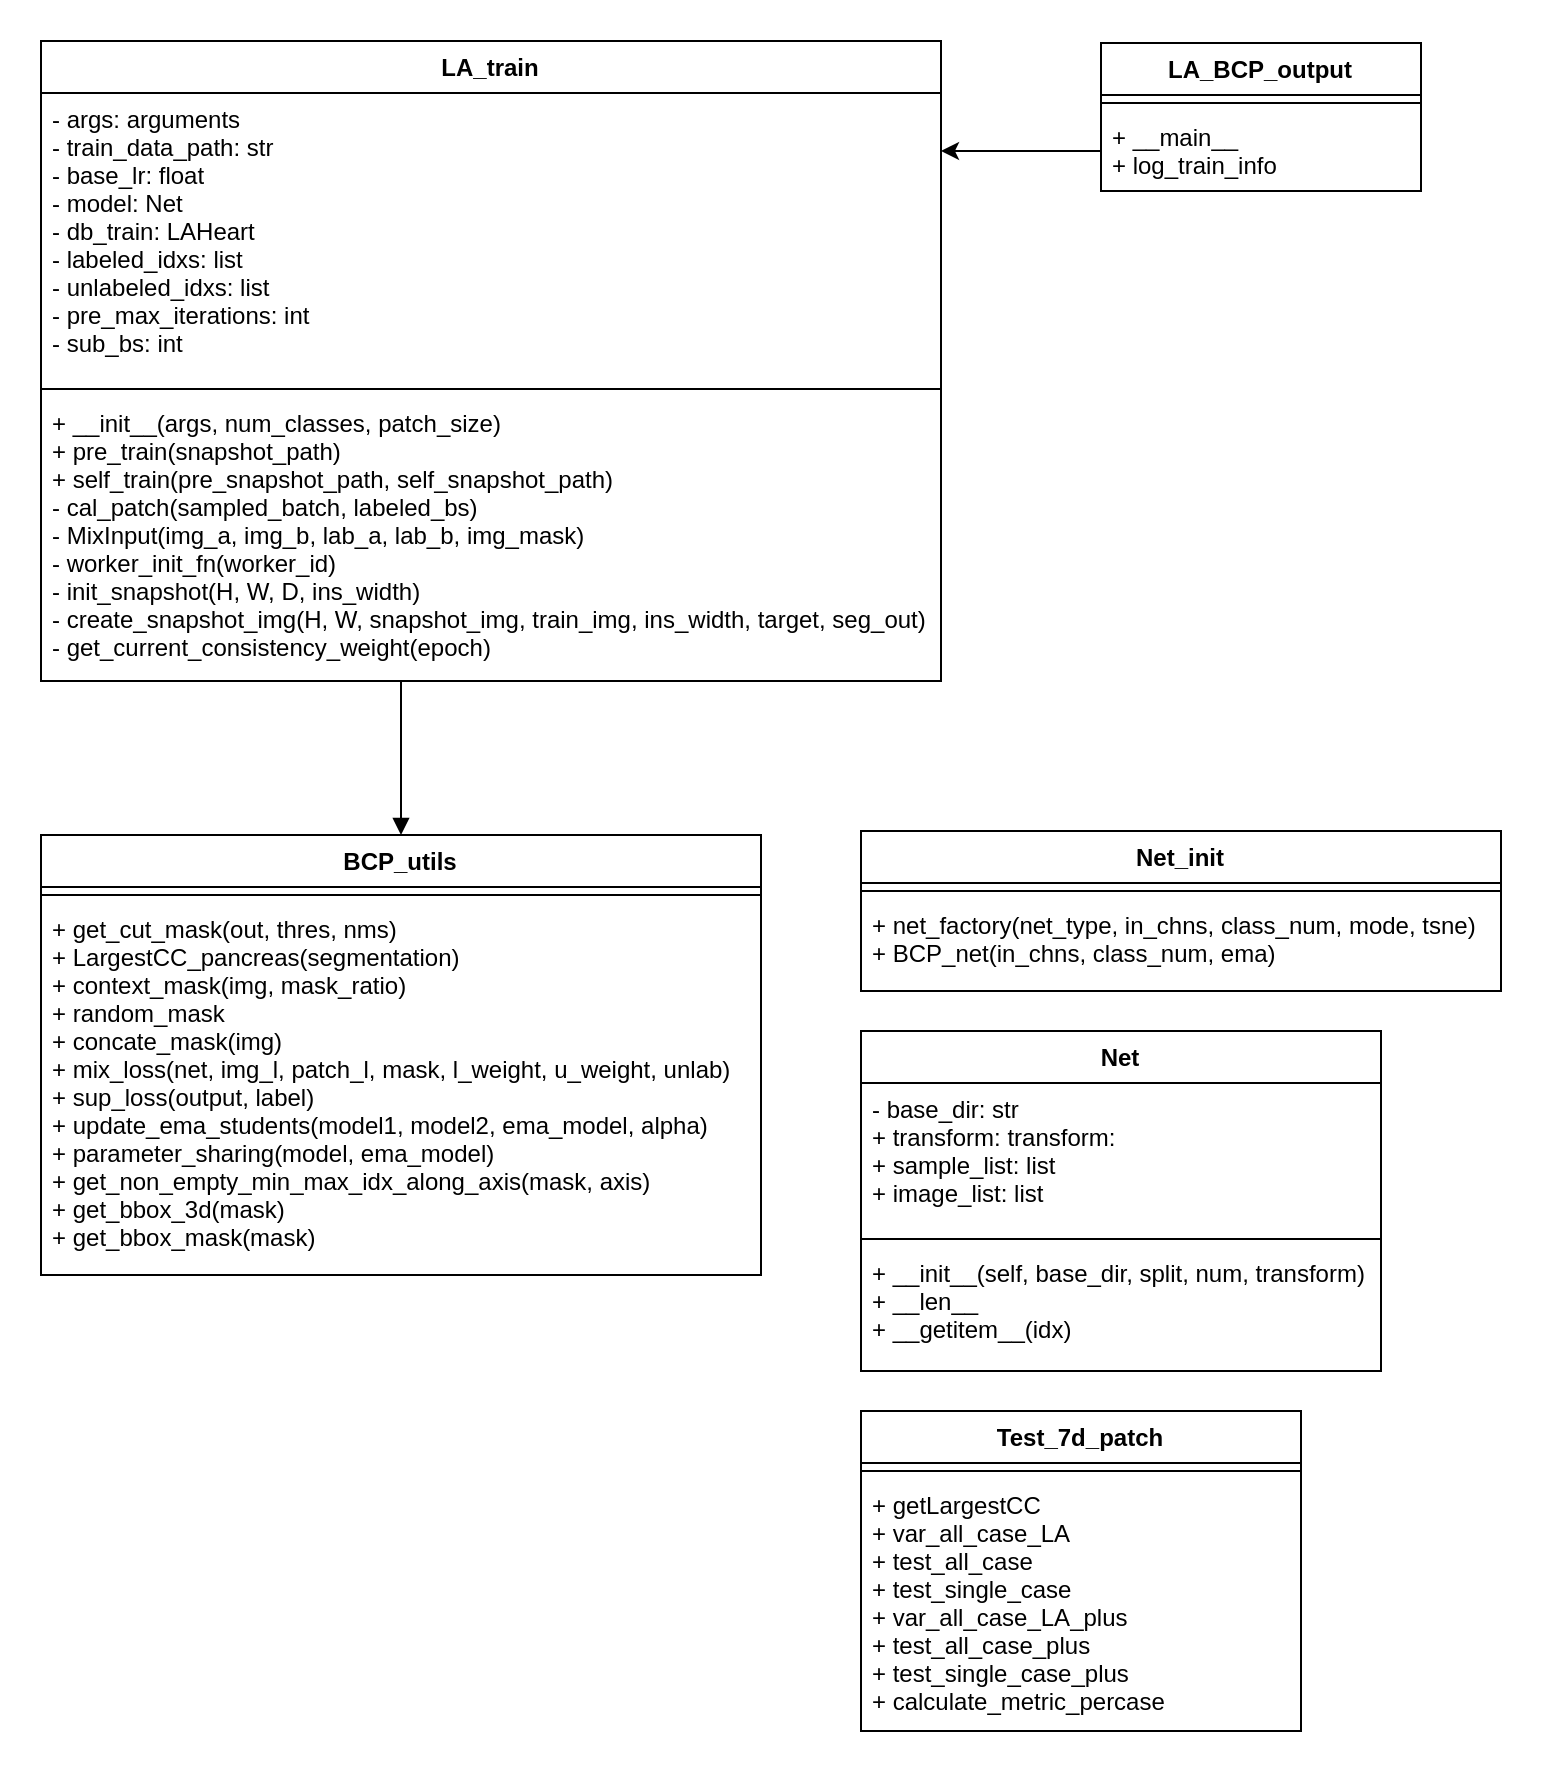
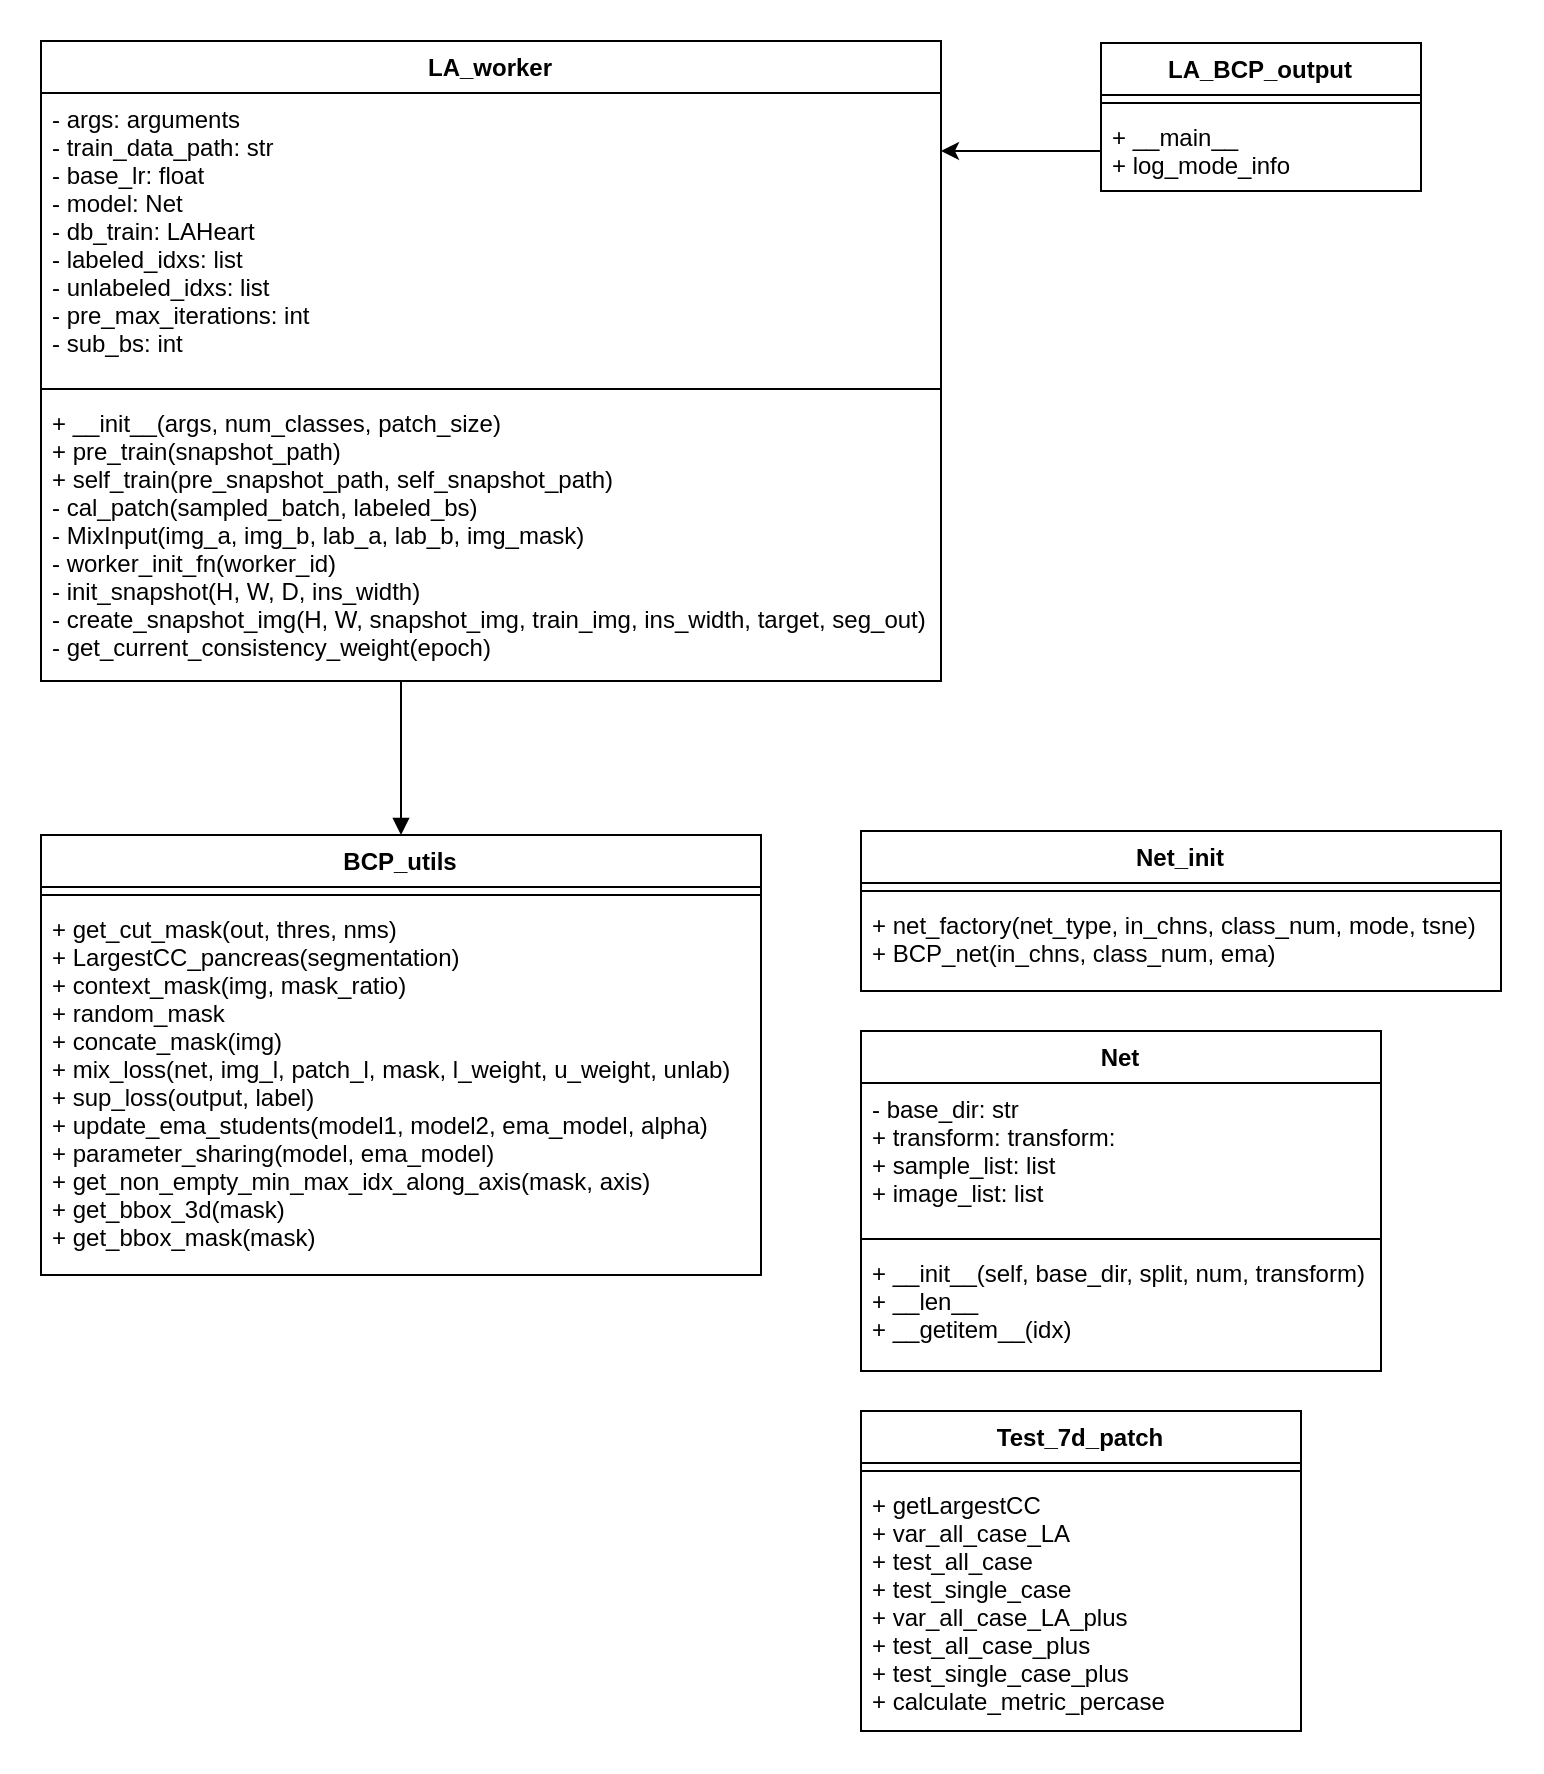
node "LA_train": label "LA_train" -> "LA_worker"
node "+ __main__ + log_train_info": label "+ __main__ + log_train_info" -> "+ __main__ + log_mode_info"
